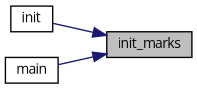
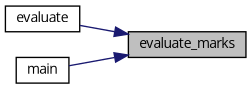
node "init": label "init" -> "evaluate"
node "init_marks": label "init_marks" -> "evaluate_marks"
